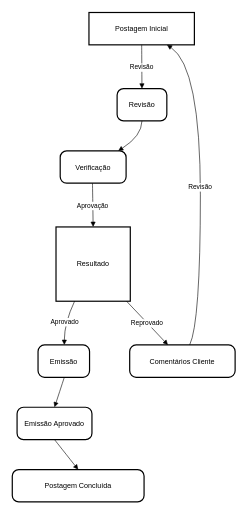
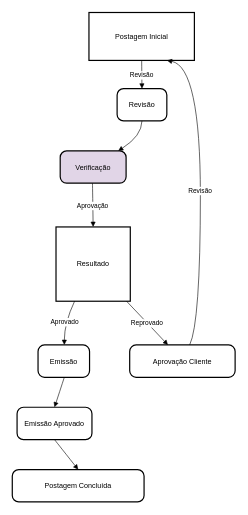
node "Postagem Inicial": size 106x32 -> 106x48
node "Verificação": fillcolor #ffffff -> #e1d5e7
node "Comentários Cliente": label "Comentários Cliente" -> "Aprovação Cliente"
